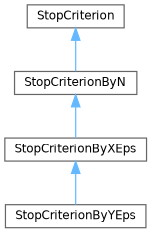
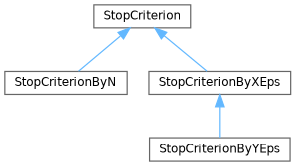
edge "StopCriterionByXEps" -> "StopCriterionByN": now "StopCriterionByXEps" -> "StopCriterion"
